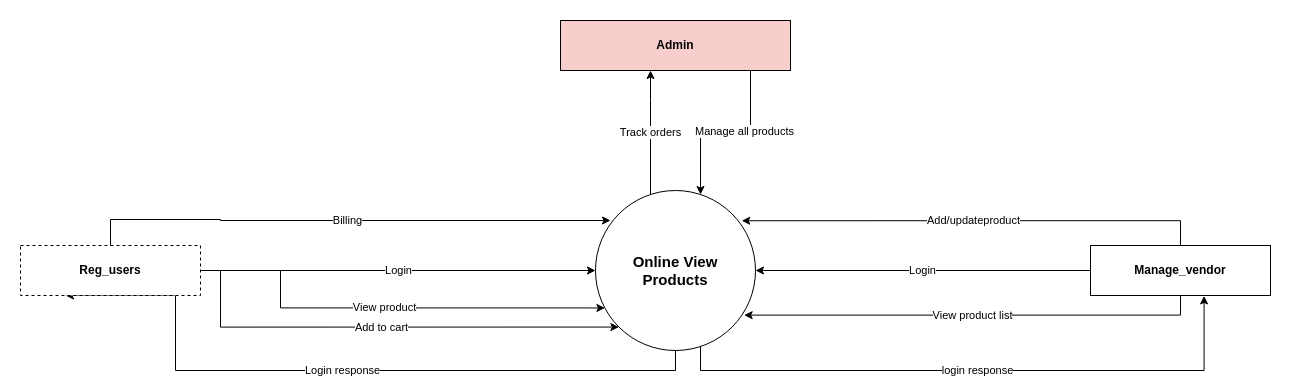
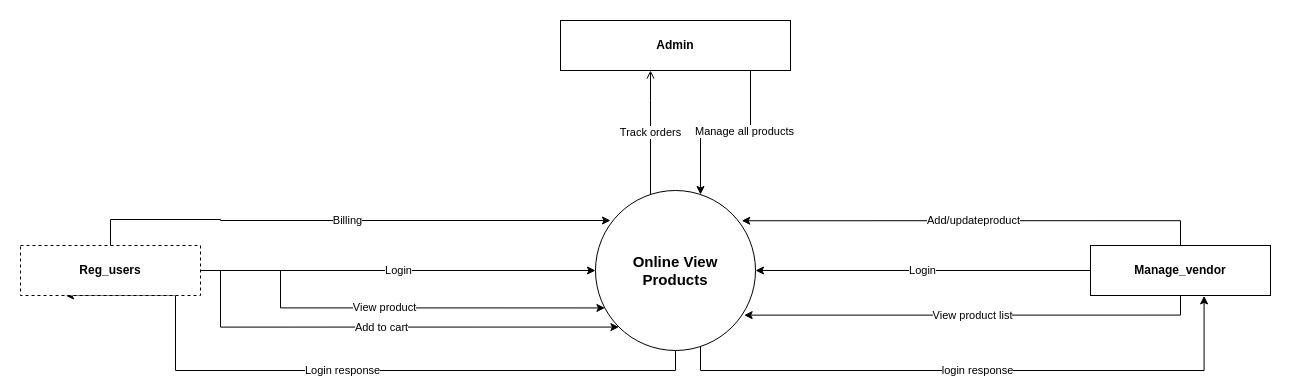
node "Admin": fillcolor #f8cecc -> #ffffff
edge "Online View Products" -> "Admin": arrowhead classic -> open
